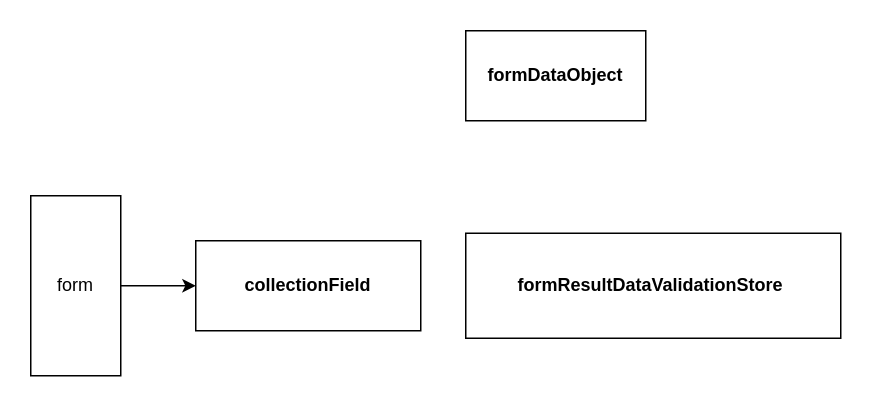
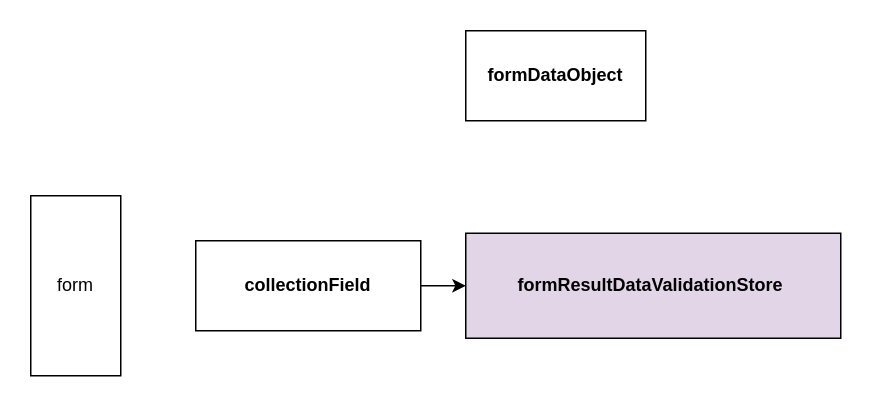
edge "form" -> "collectionField": removed
edge "collectionField" -> "formResultDataValidationStore": added
node "formResultDataValidationStore": fillcolor #ffffff -> #e1d5e7
